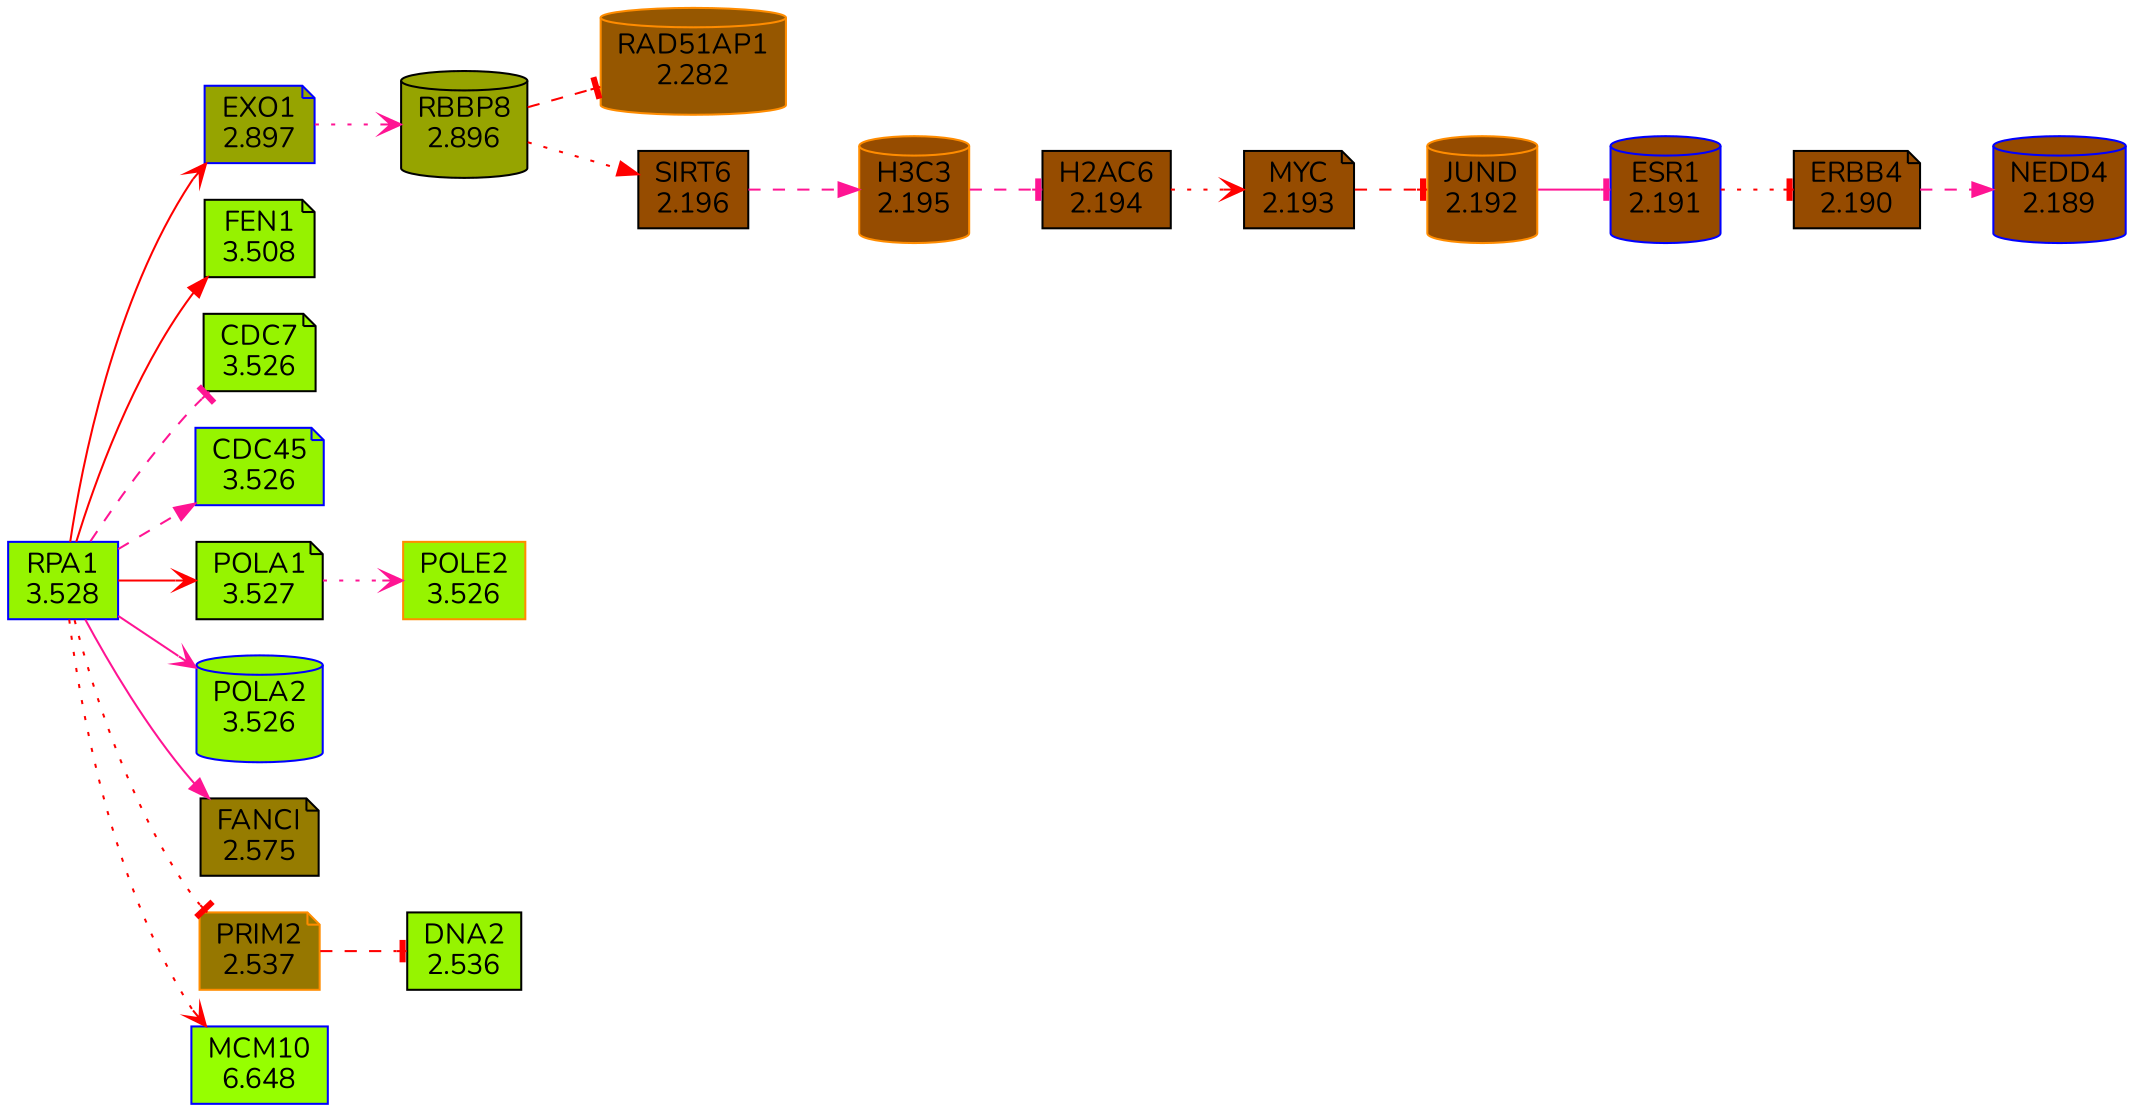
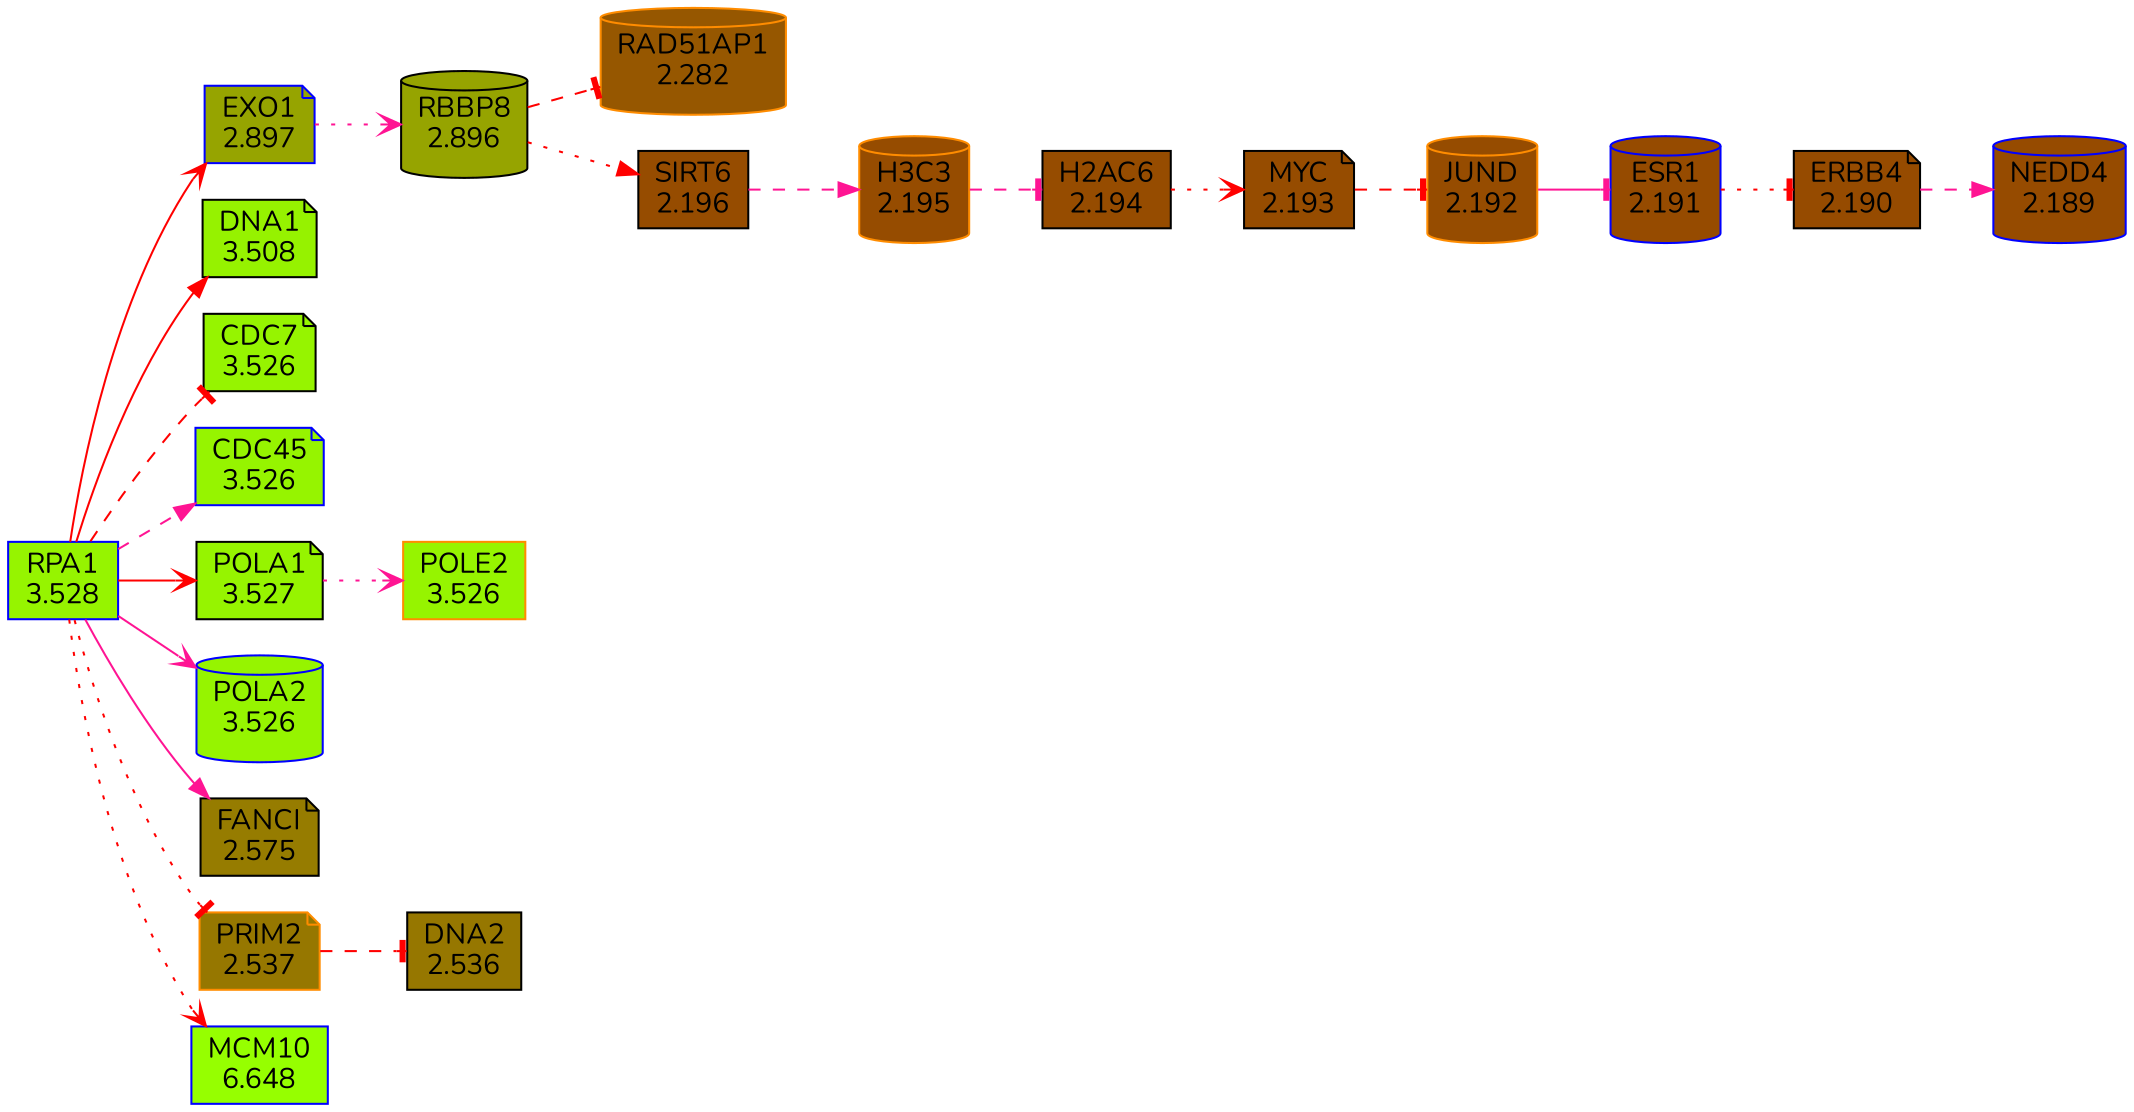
node "FEN1 3.508": label "FEN1 3.508" -> "DNA1 3.508"
edge "RPA1 3.528" -> "CDC7 3.526": color deeppink -> red
node "DNA2 2.536": fillcolor #96f400 -> #967700
